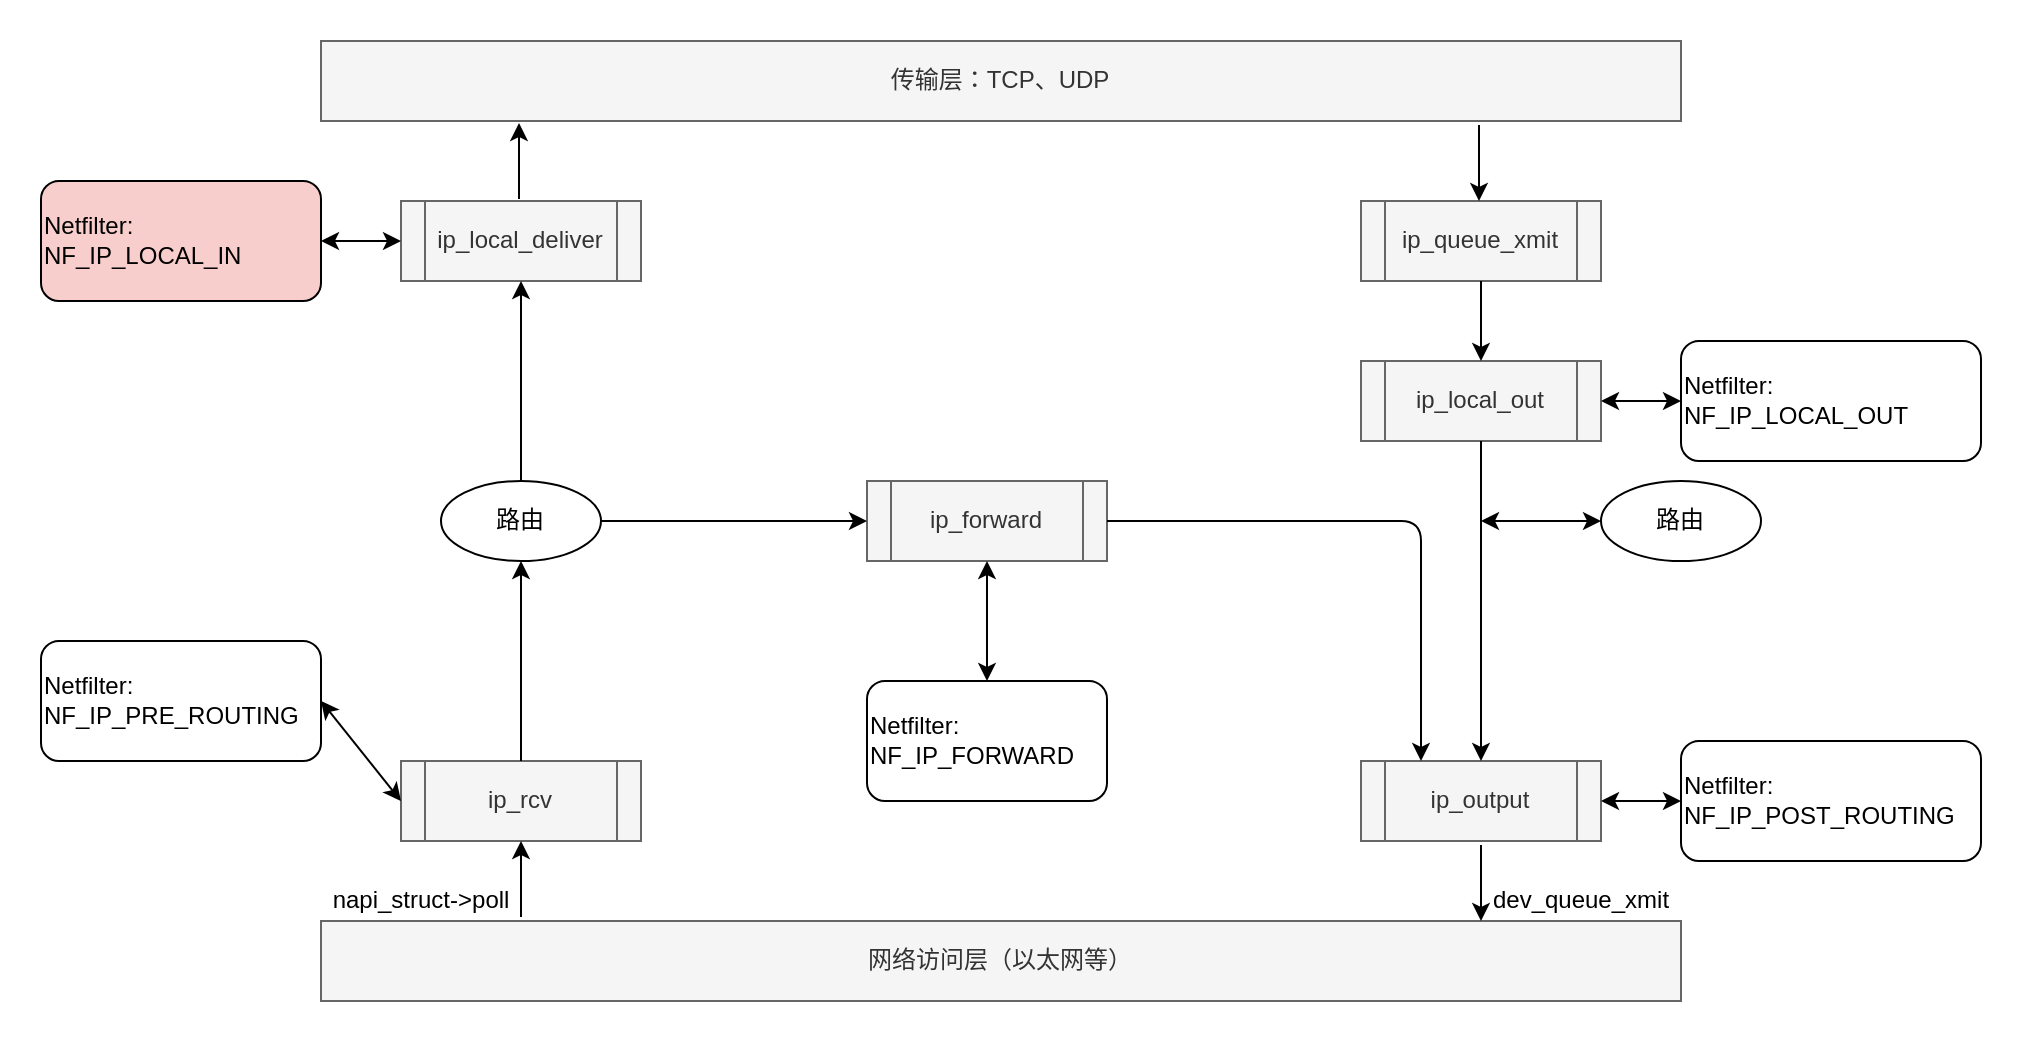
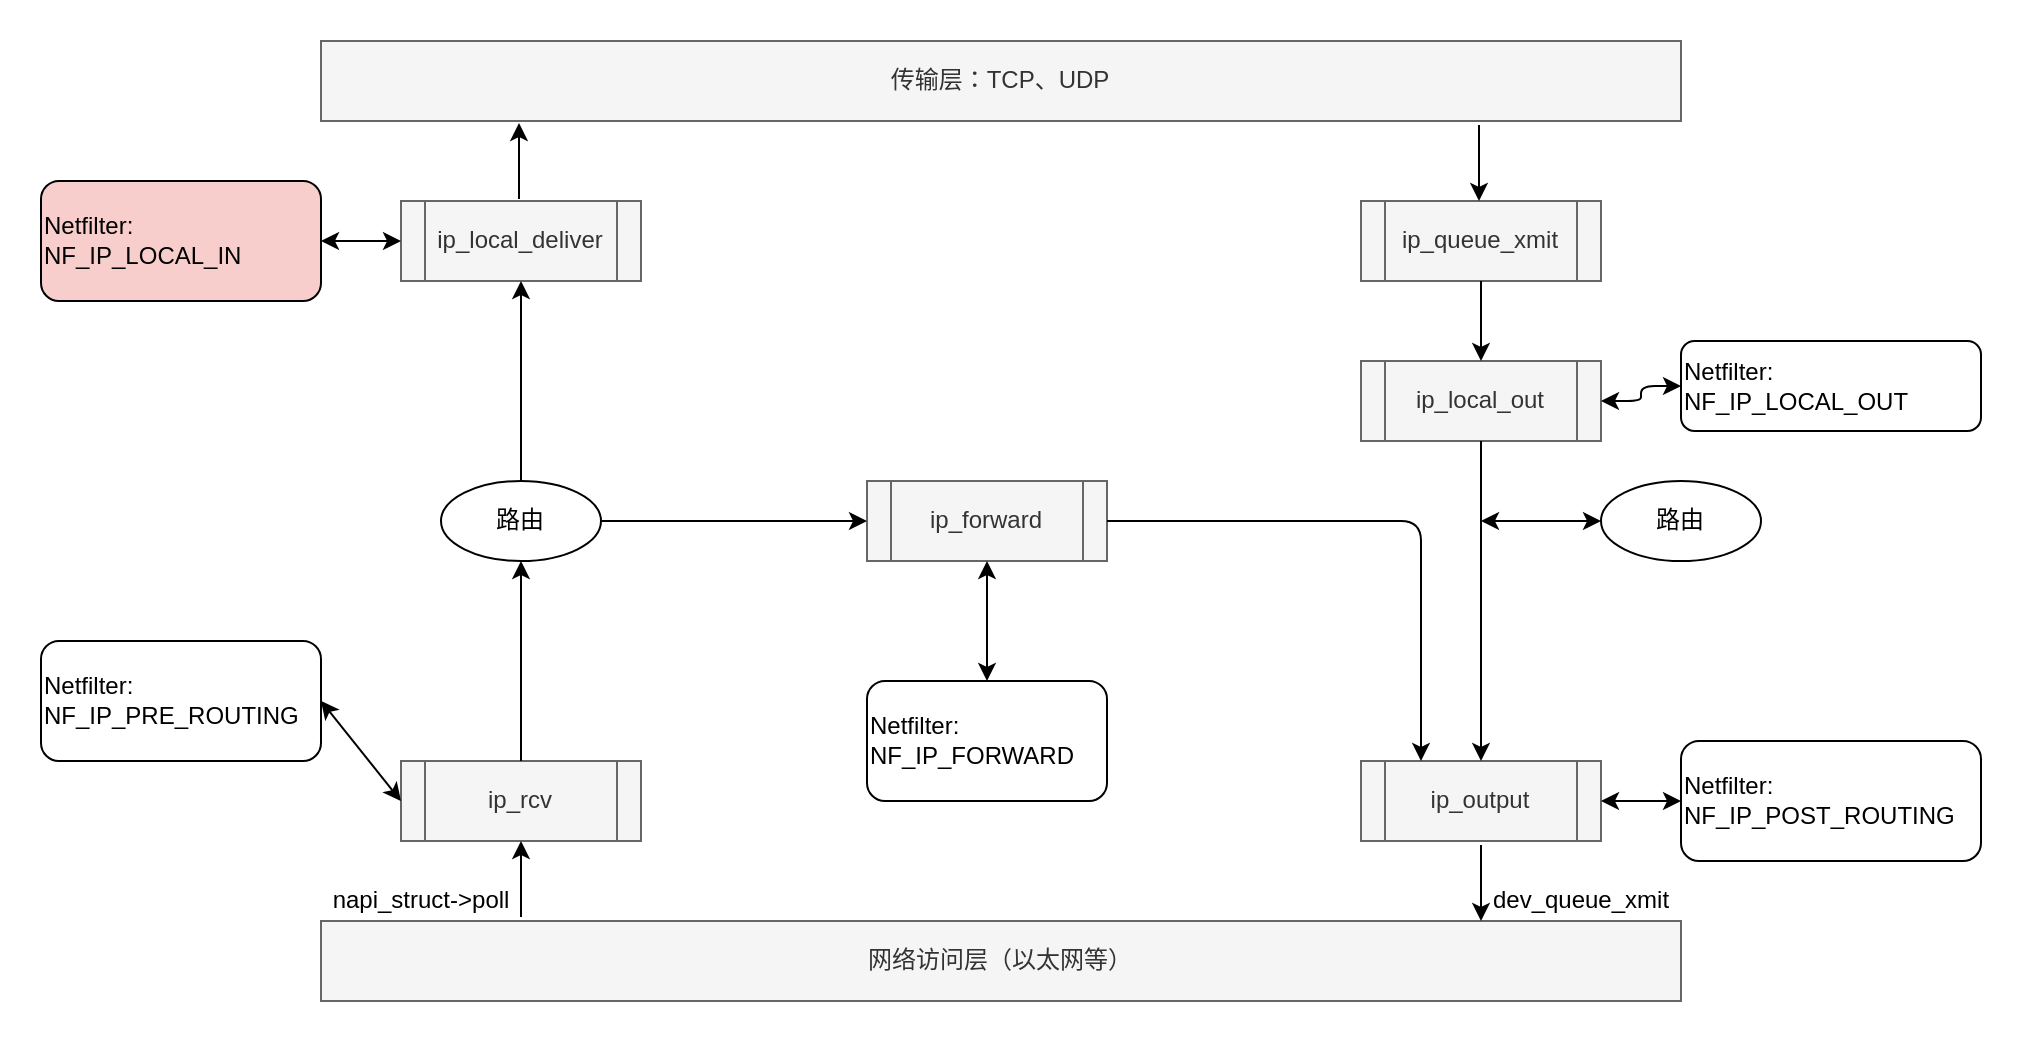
node "Netfilter: NF_IP_LOCAL_OUT": size 300x120 -> 300x90
